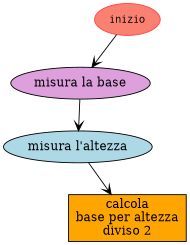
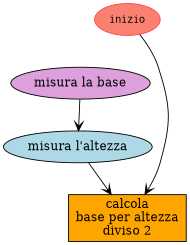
edge "inizio" -> "misura la base": now "inizio" -> "calcola base per altezza diviso 2"
